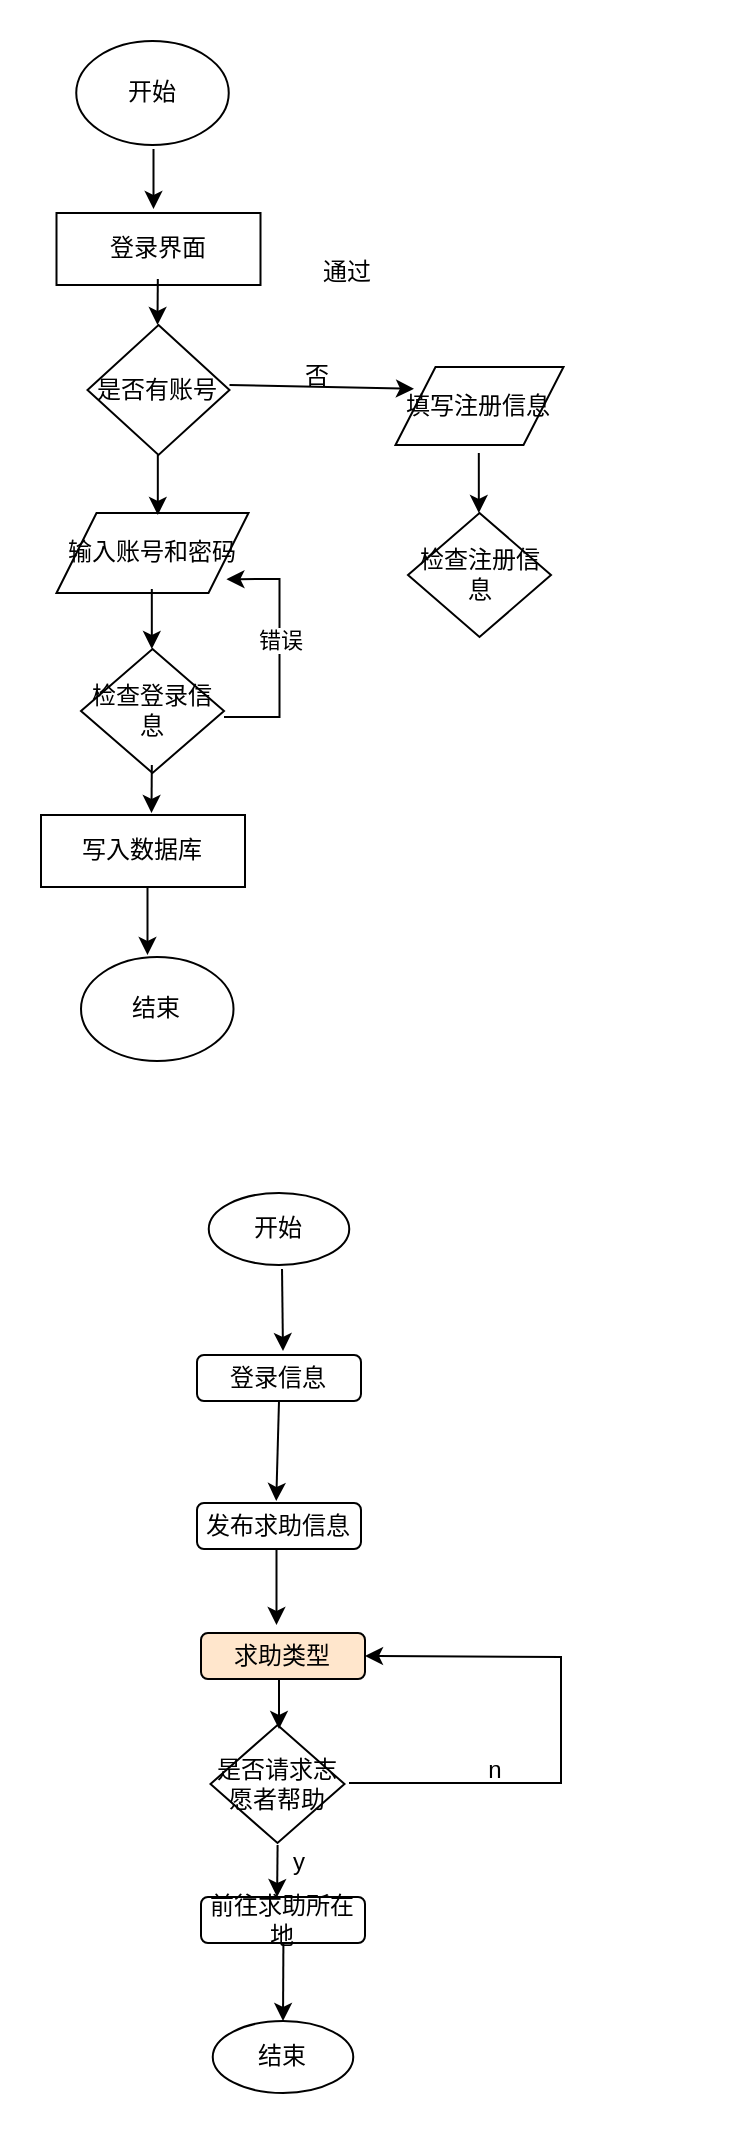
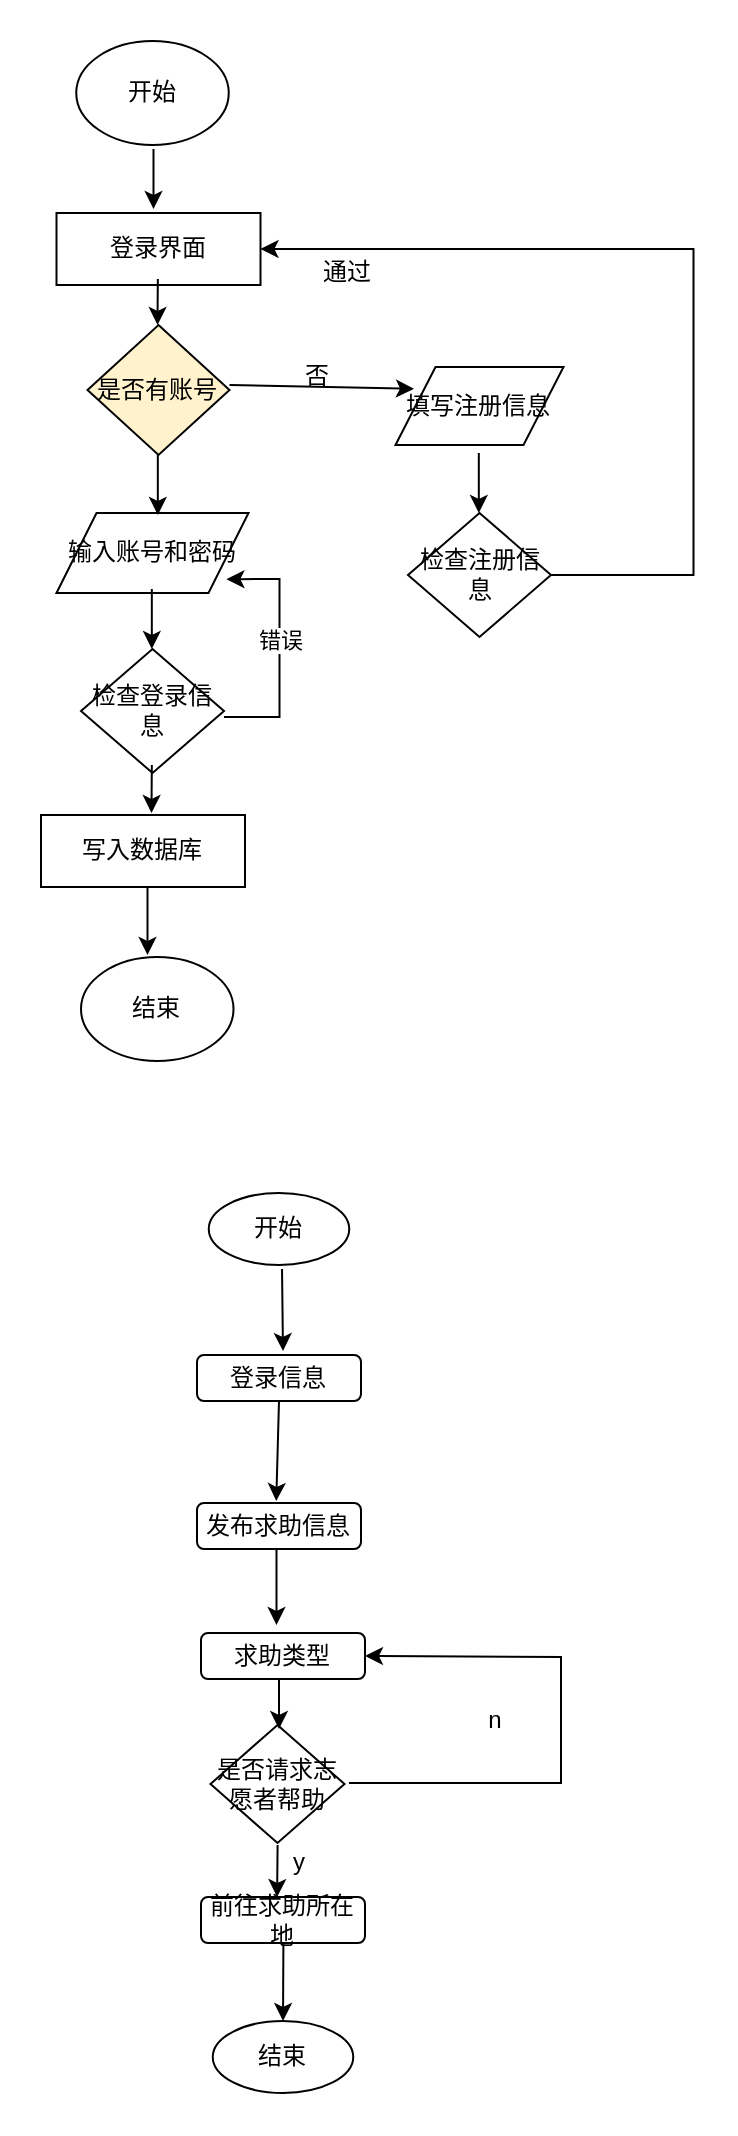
edge "检查注册信息" -> "登录界面": added
node "是否有账号": fillcolor #ffffff -> #fff2cc
node "求助类型": fillcolor #ffe6cc -> #ffffff
node "n": moved (494, 1771) -> (494, 1721)
